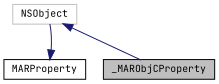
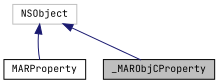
edge "NSObject" -> "MARProperty": reversed
